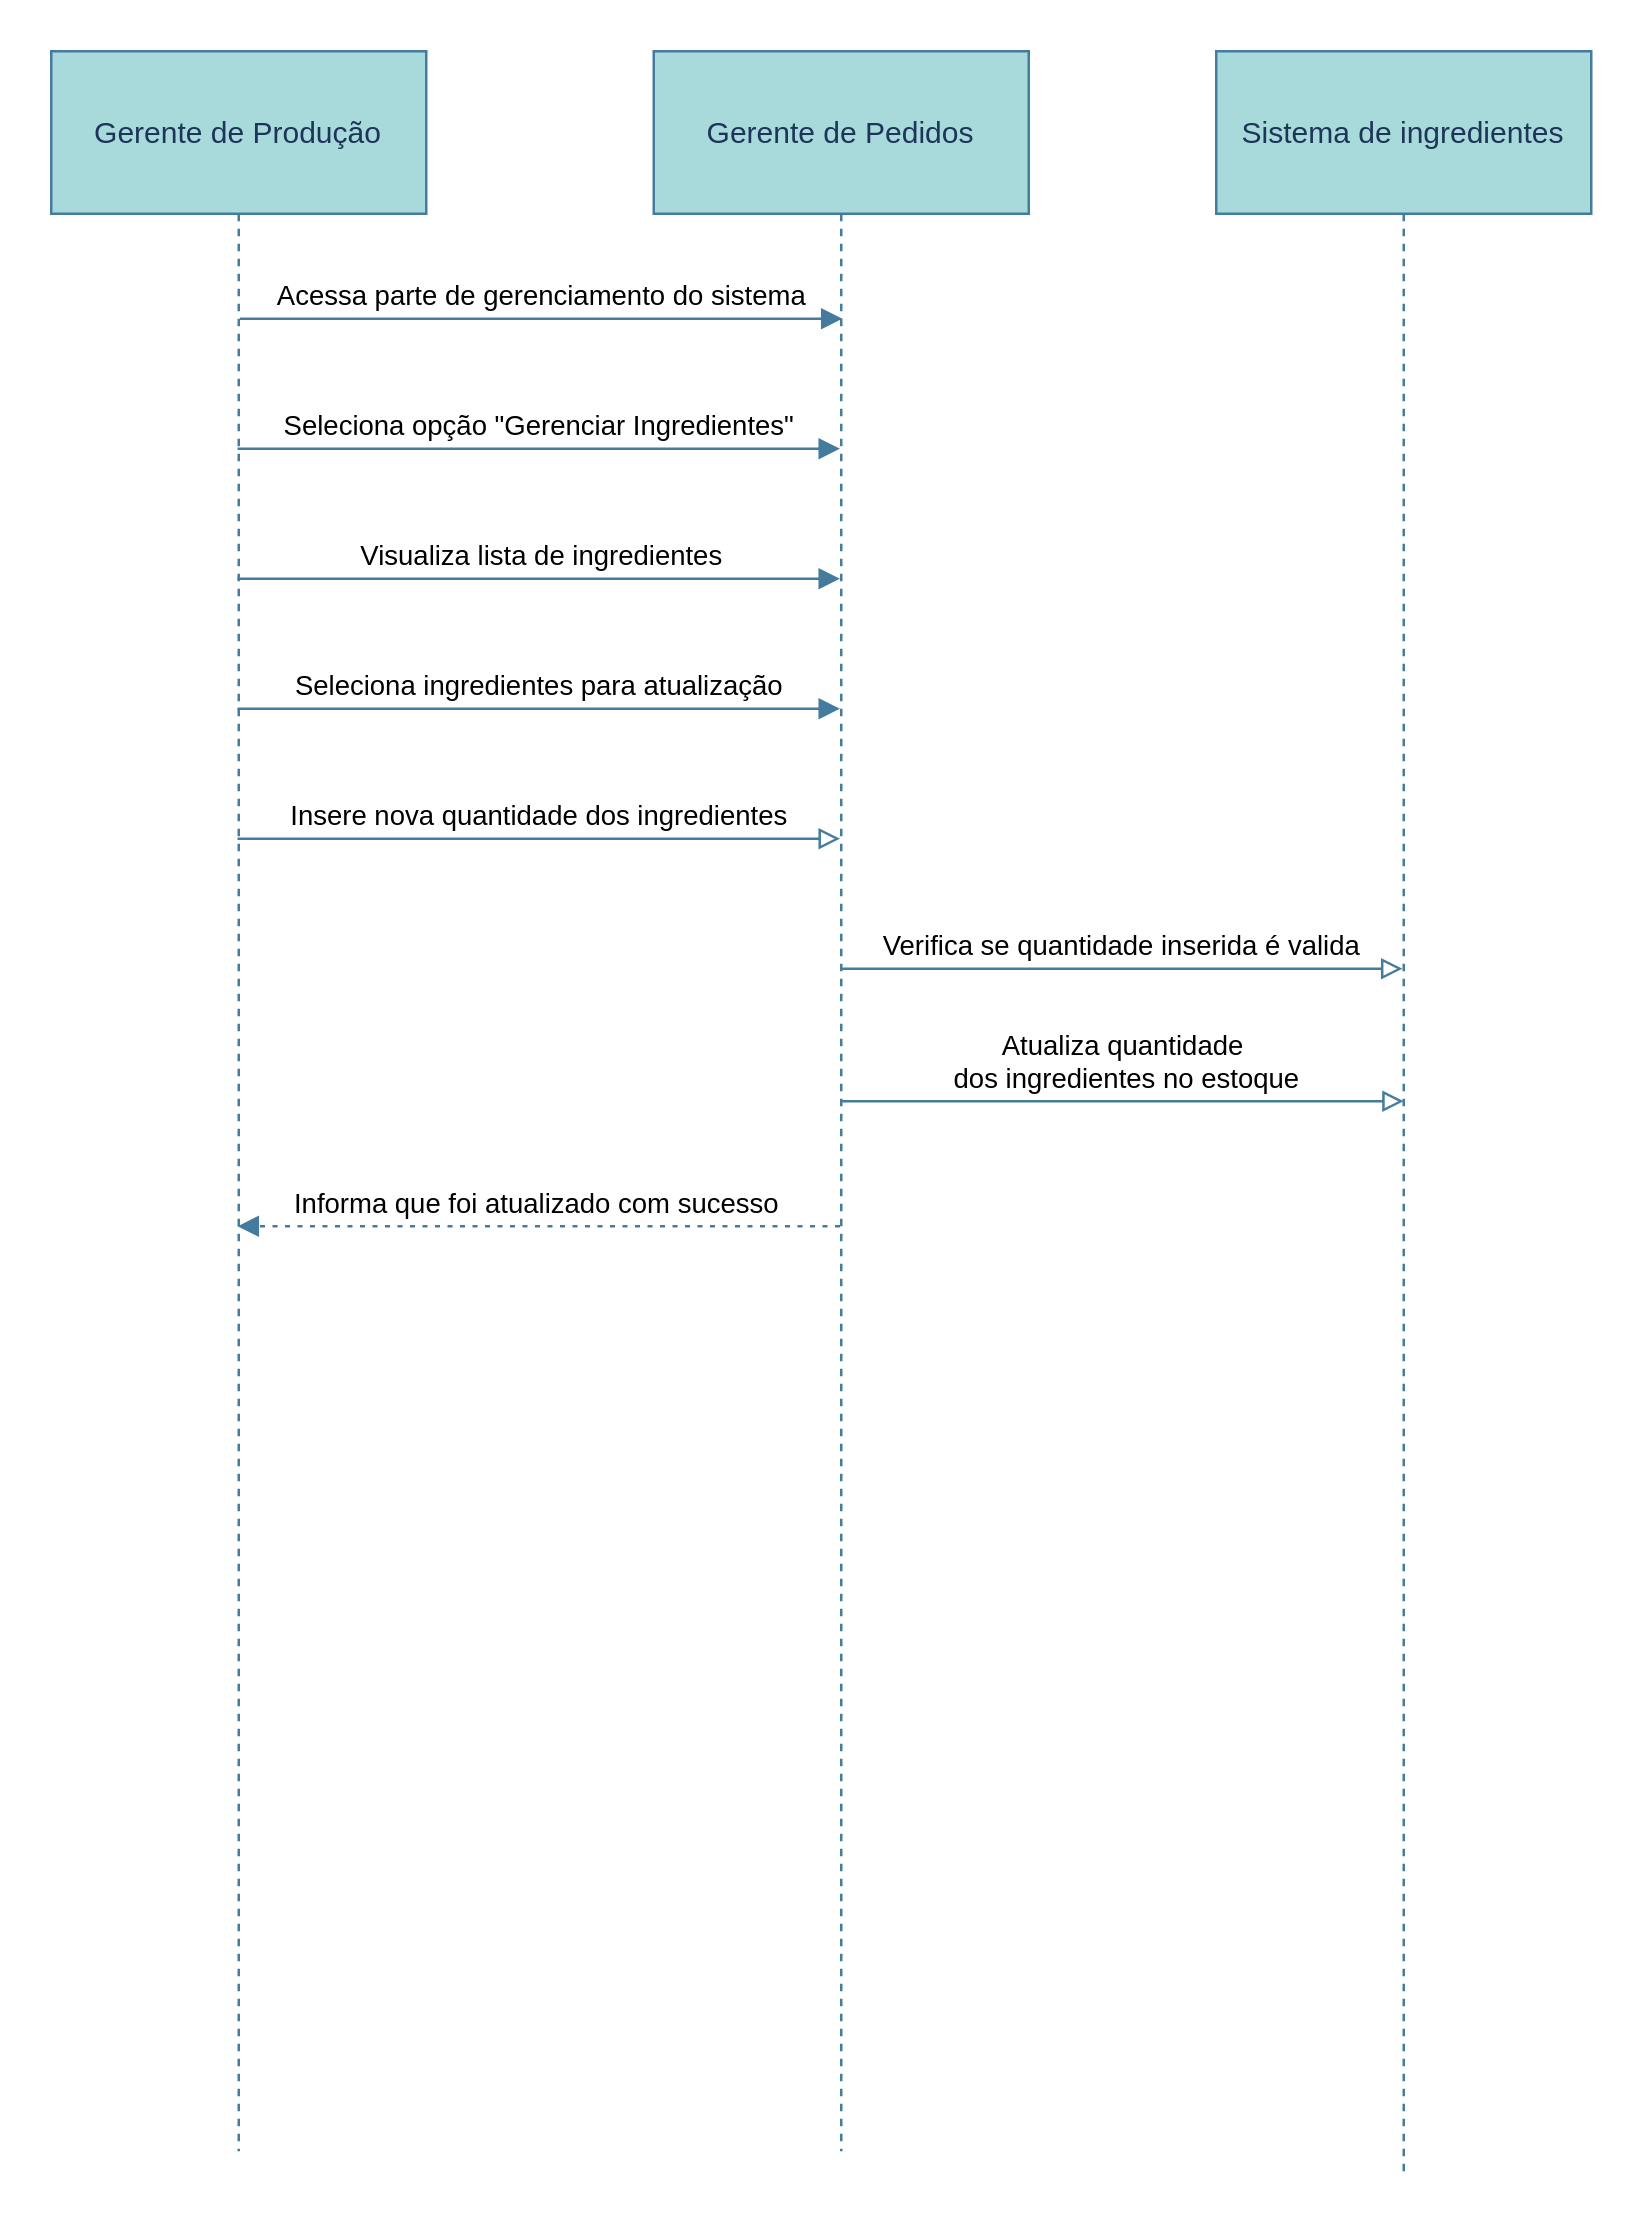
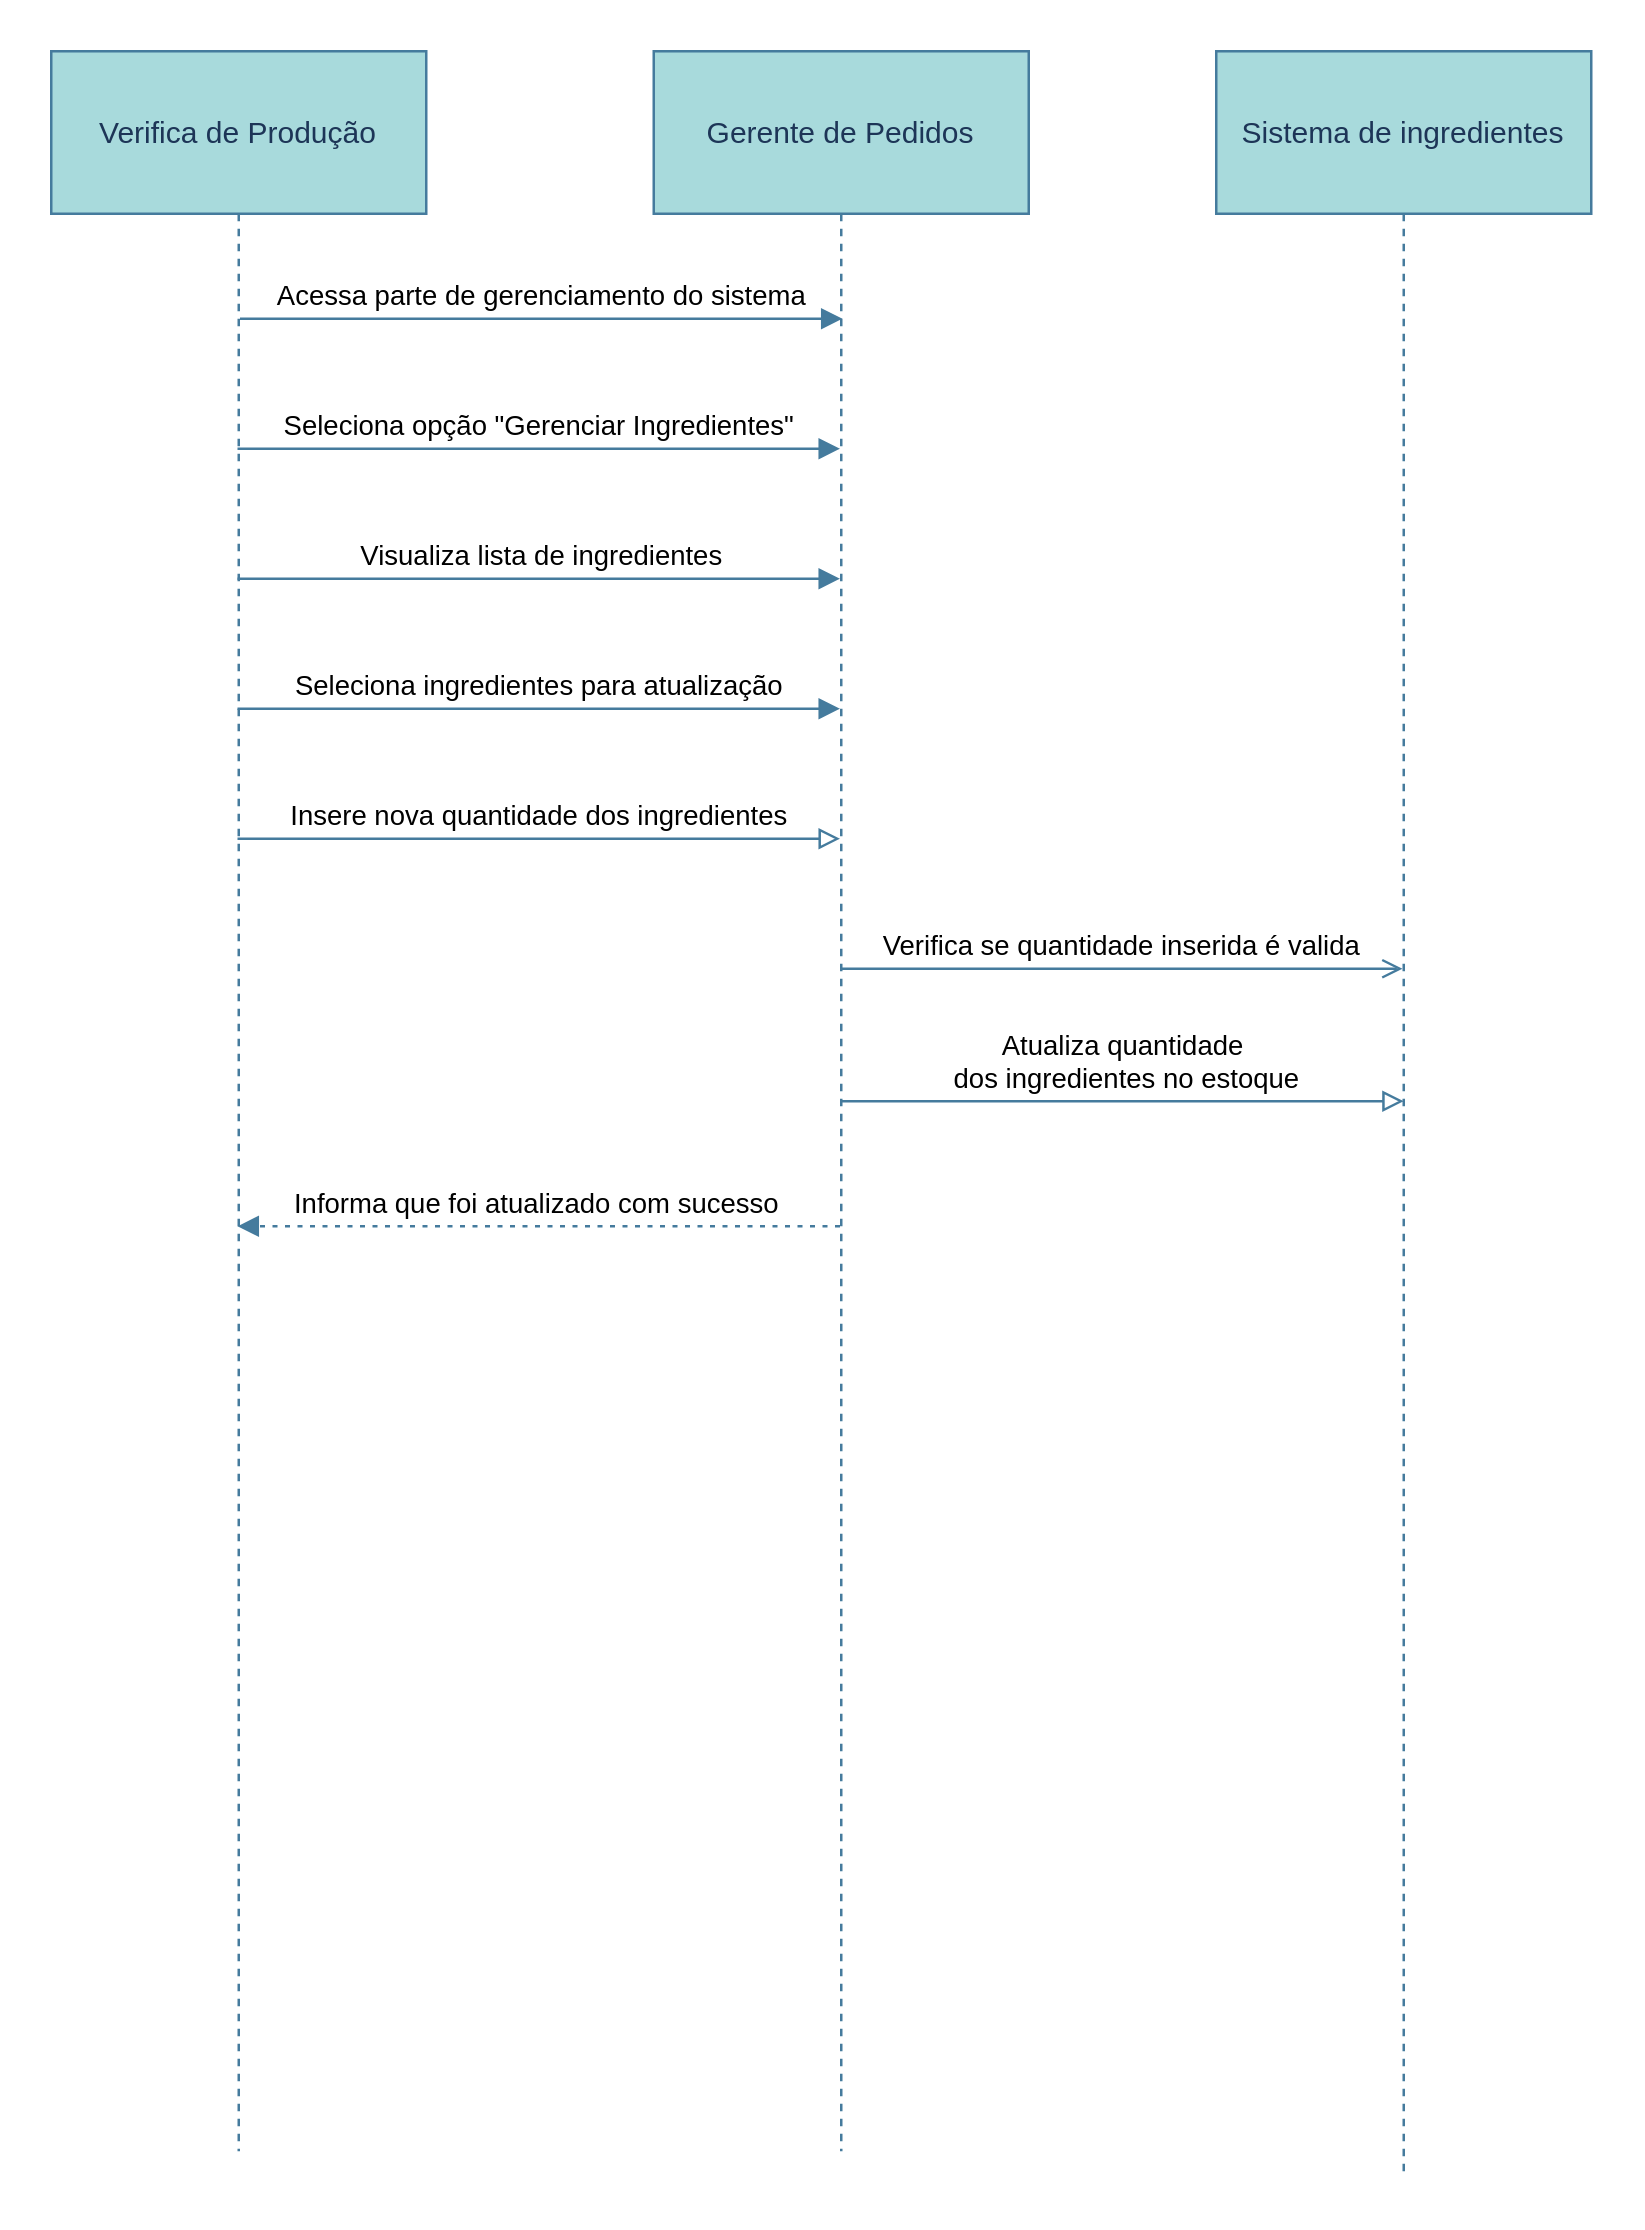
node "Gerente de Produção": label "Gerente de Produção" -> "Verifica de Produção"
edge "Gerente de Pedidos" -> "Sistema de ingredientes": arrowhead block -> open
